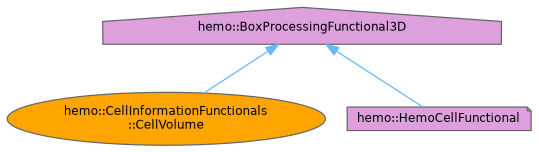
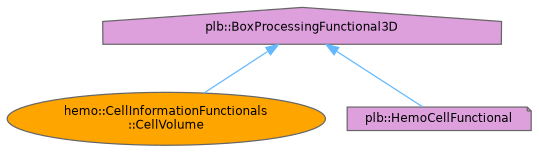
node "hemo::BoxProcessingFunctional3D": label "hemo::BoxProcessingFunctional3D" -> "plb::BoxProcessingFunctional3D"
node "hemo::HemoCellFunctional": label "hemo::HemoCellFunctional" -> "plb::HemoCellFunctional"
